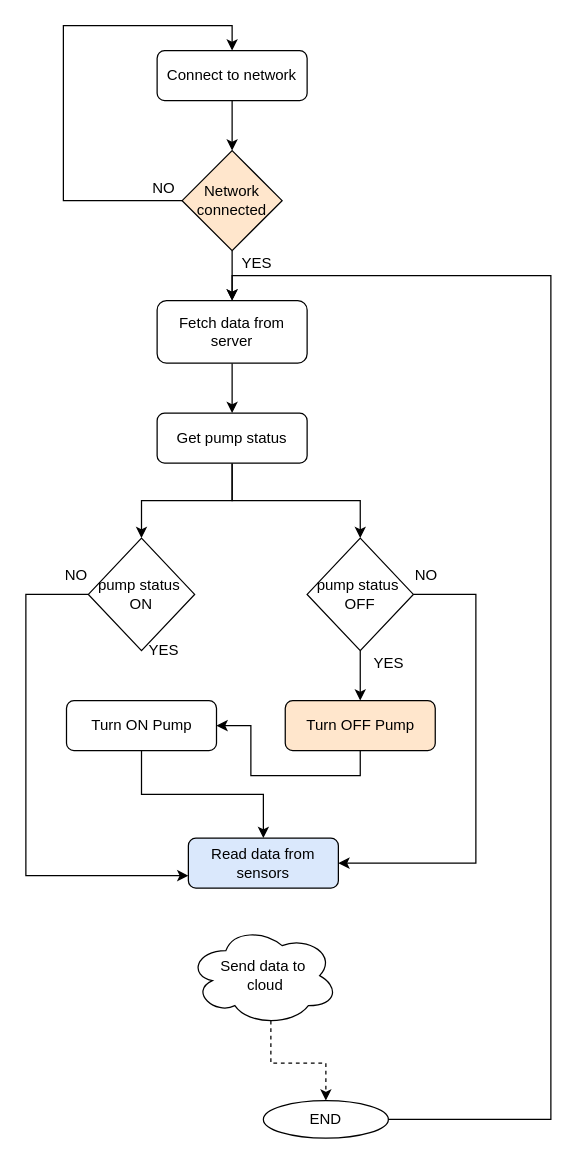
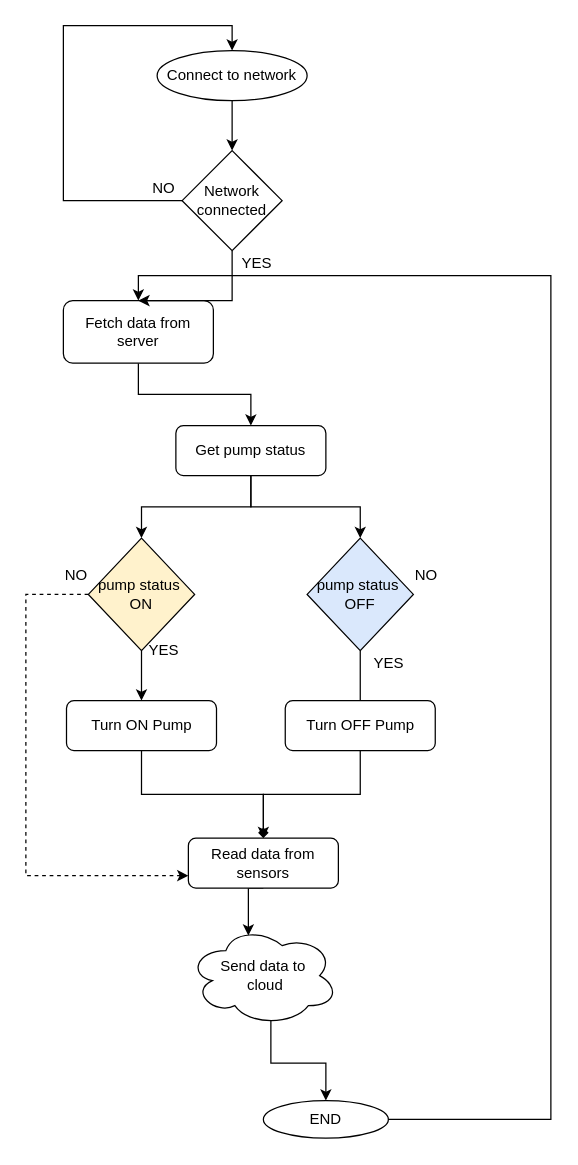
node "Connect to network": shape rounded rectangle -> ellipse
node "Network connected": fillcolor #ffe6cc -> #ffffff
node "Fetch data from server": moved (232, 332) -> (138, 332)
node "Get pump status": moved (232, 438) -> (251, 451)
node "pump status ON": fillcolor #ffffff -> #fff2cc
node "pump status OFF": fillcolor #ffffff -> #dae8fc
edge "pump status ON" -> "Turn ON Pump": added
edge "pump status OFF" -> "Turn OFF Pump": arrowhead classic -> none
node "Turn OFF Pump": fillcolor #ffe6cc -> #ffffff
edge "pump status OFF" -> "Read data from sensors": removed
edge "Turn OFF Pump" -> "Turn ON Pump": now "Turn OFF Pump" -> "Read data from sensors"
edge "pump status ON" -> "Read data from sensors": style solid -> dashed
edge "Turn ON Pump" -> "Read data from sensors": arrowhead classic -> diamond
node "Read data from sensors": fillcolor #dae8fc -> #ffffff
edge "Read data from sensors" -> "Send data to cloud": added
edge "Send data to cloud" -> "END": style dashed -> solid
